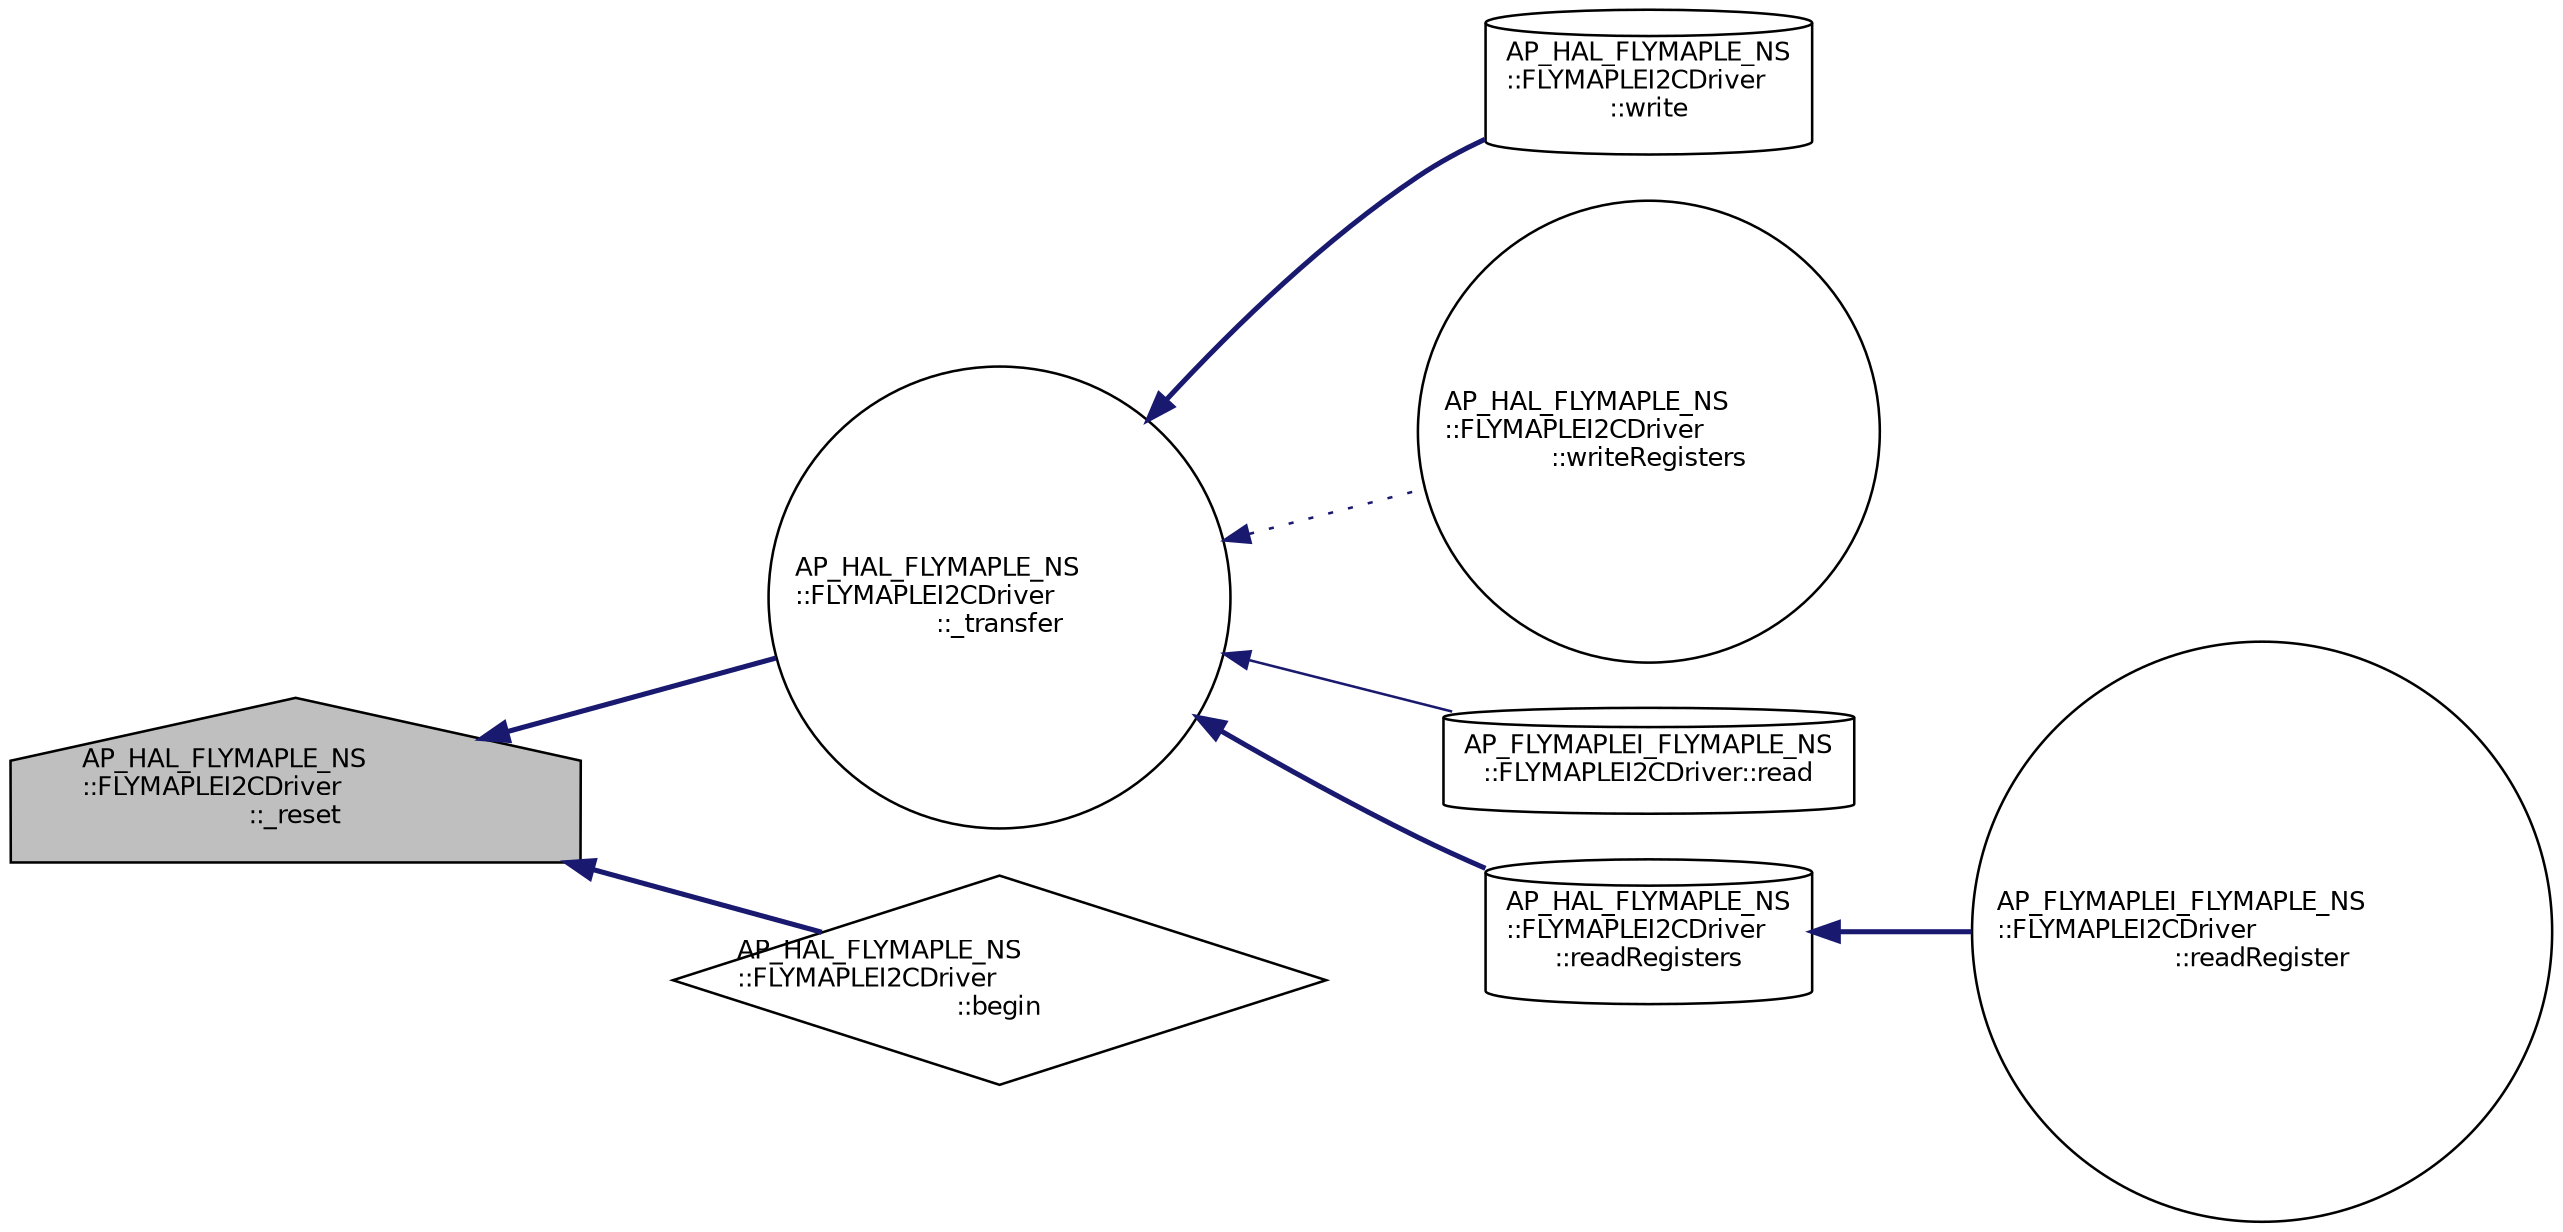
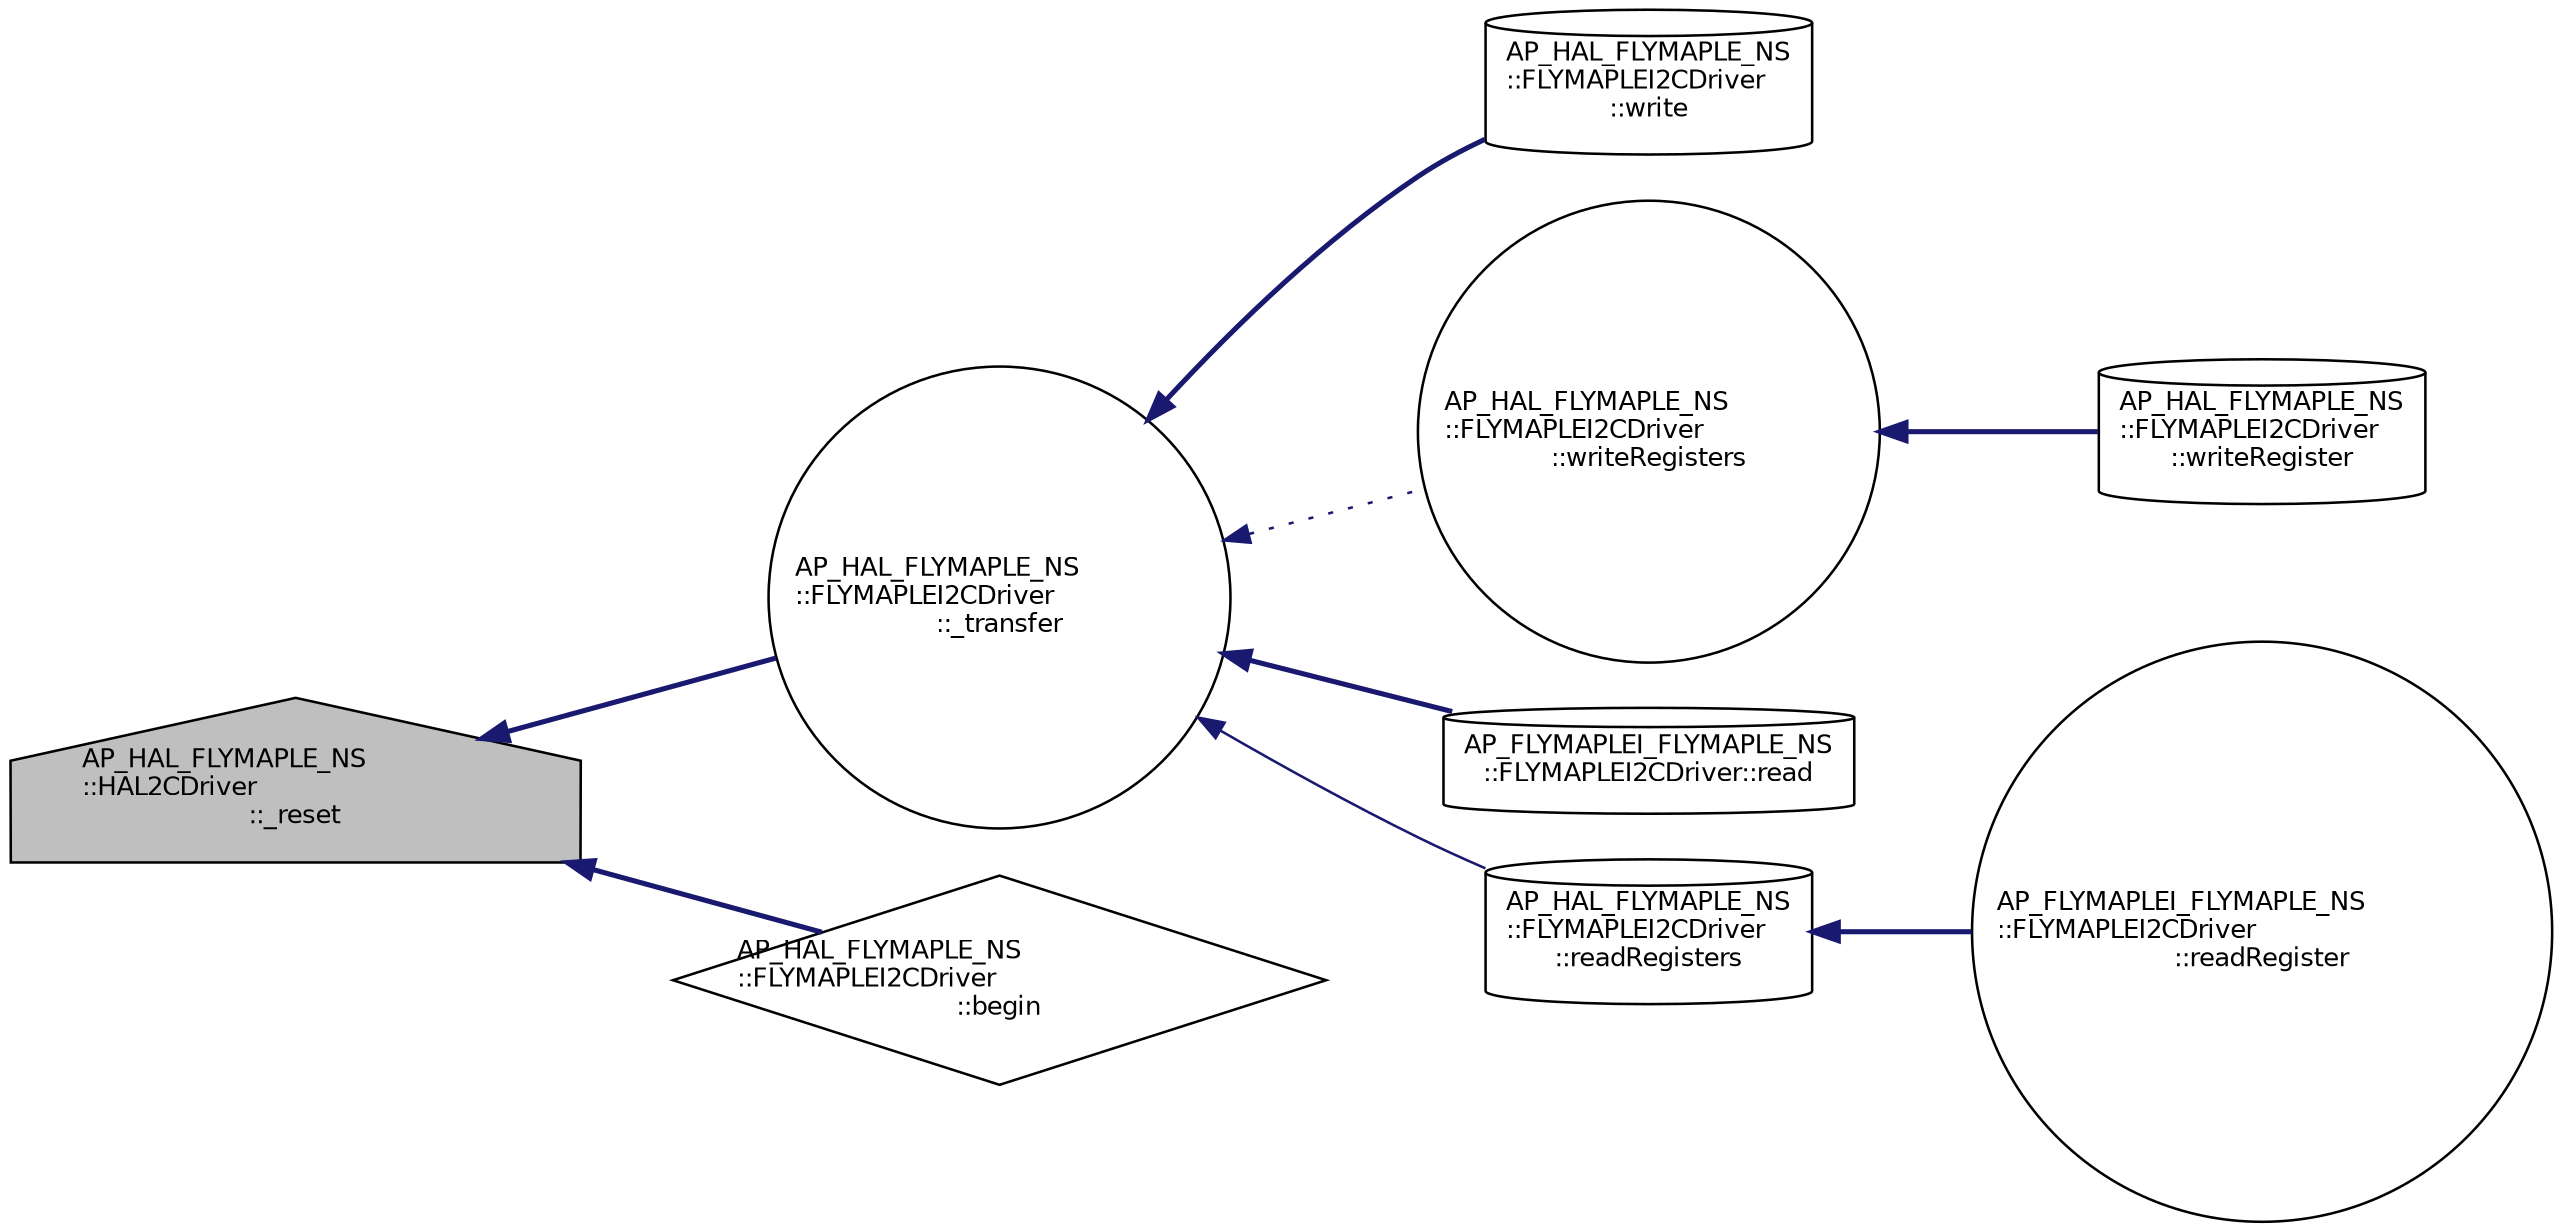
node "AP_HAL_FLYMAPLE_NS ::FLYMAPLEI2CDriver ::writeRegister": added
edge "AP_FLYMAPLEI_FLYMAPLE_NS ::FLYMAPLEI2CDriver::read" -> "AP_HAL_FLYMAPLE_NS ::FLYMAPLEI2CDriver ::_transfer": style solid -> bold
node "AP_HAL_FLYMAPLE_NS ::FLYMAPLEI2CDriver ::_reset": label "AP_HAL_FLYMAPLE_NS ::FLYMAPLEI2CDriver ::_reset" -> "AP_HAL_FLYMAPLE_NS ::HAL2CDriver ::_reset"
edge "AP_HAL_FLYMAPLE_NS ::FLYMAPLEI2CDriver ::readRegisters" -> "AP_HAL_FLYMAPLE_NS ::FLYMAPLEI2CDriver ::_transfer": style bold -> solid
